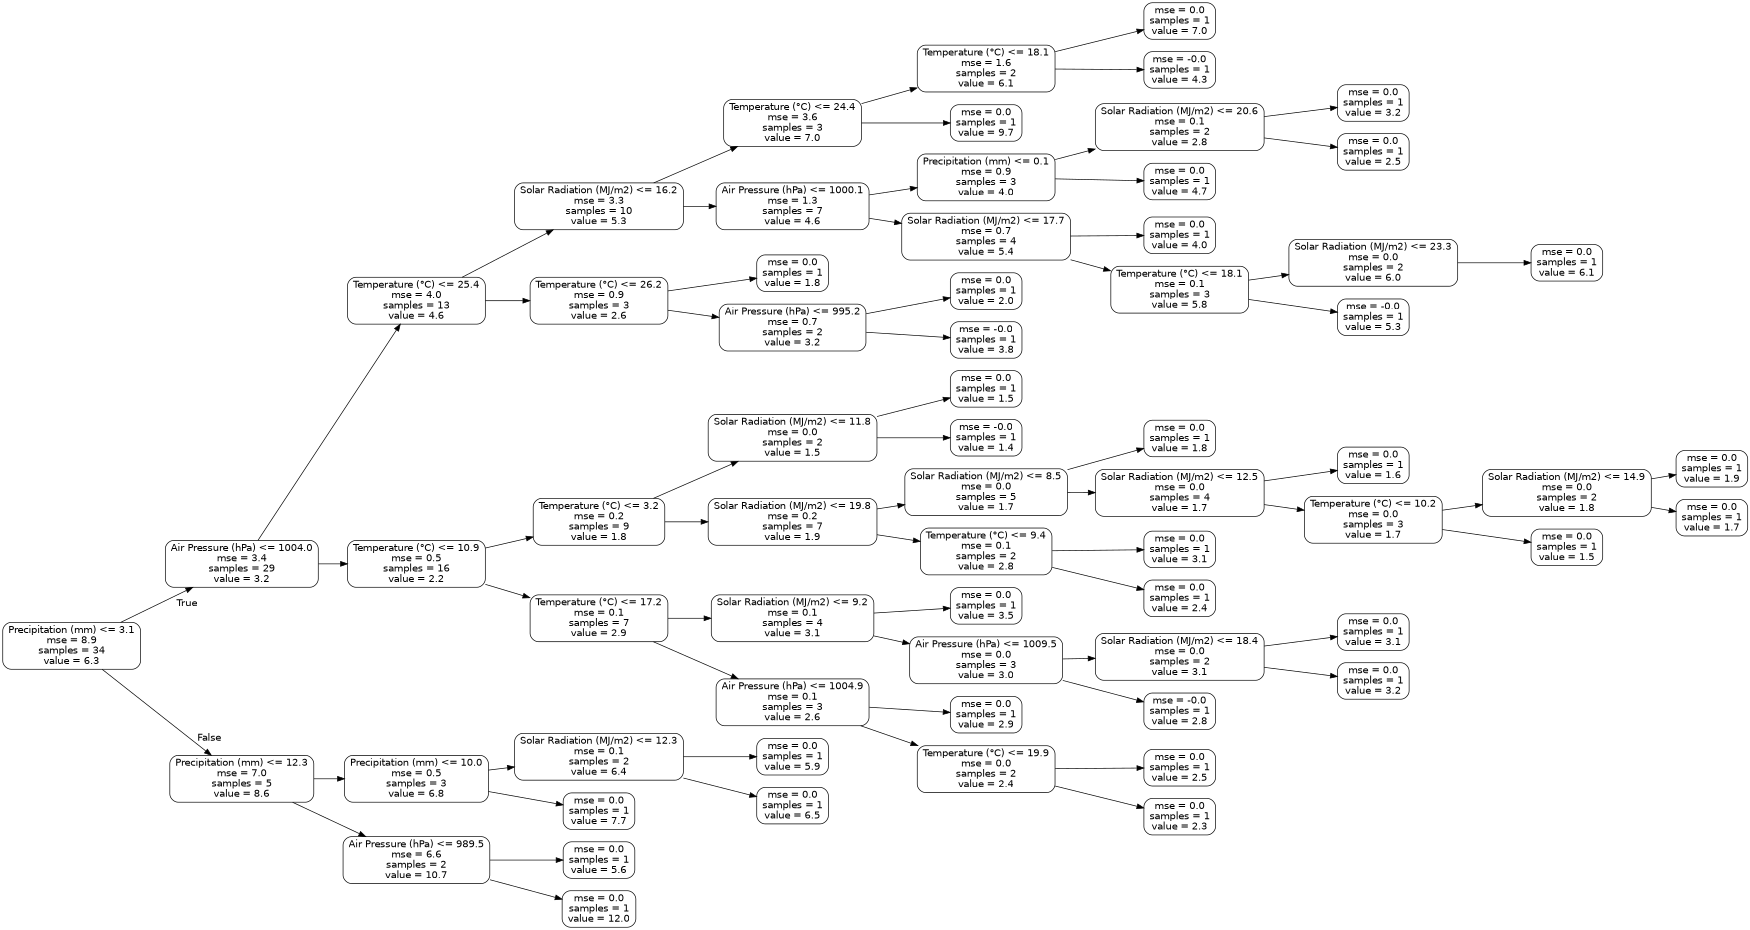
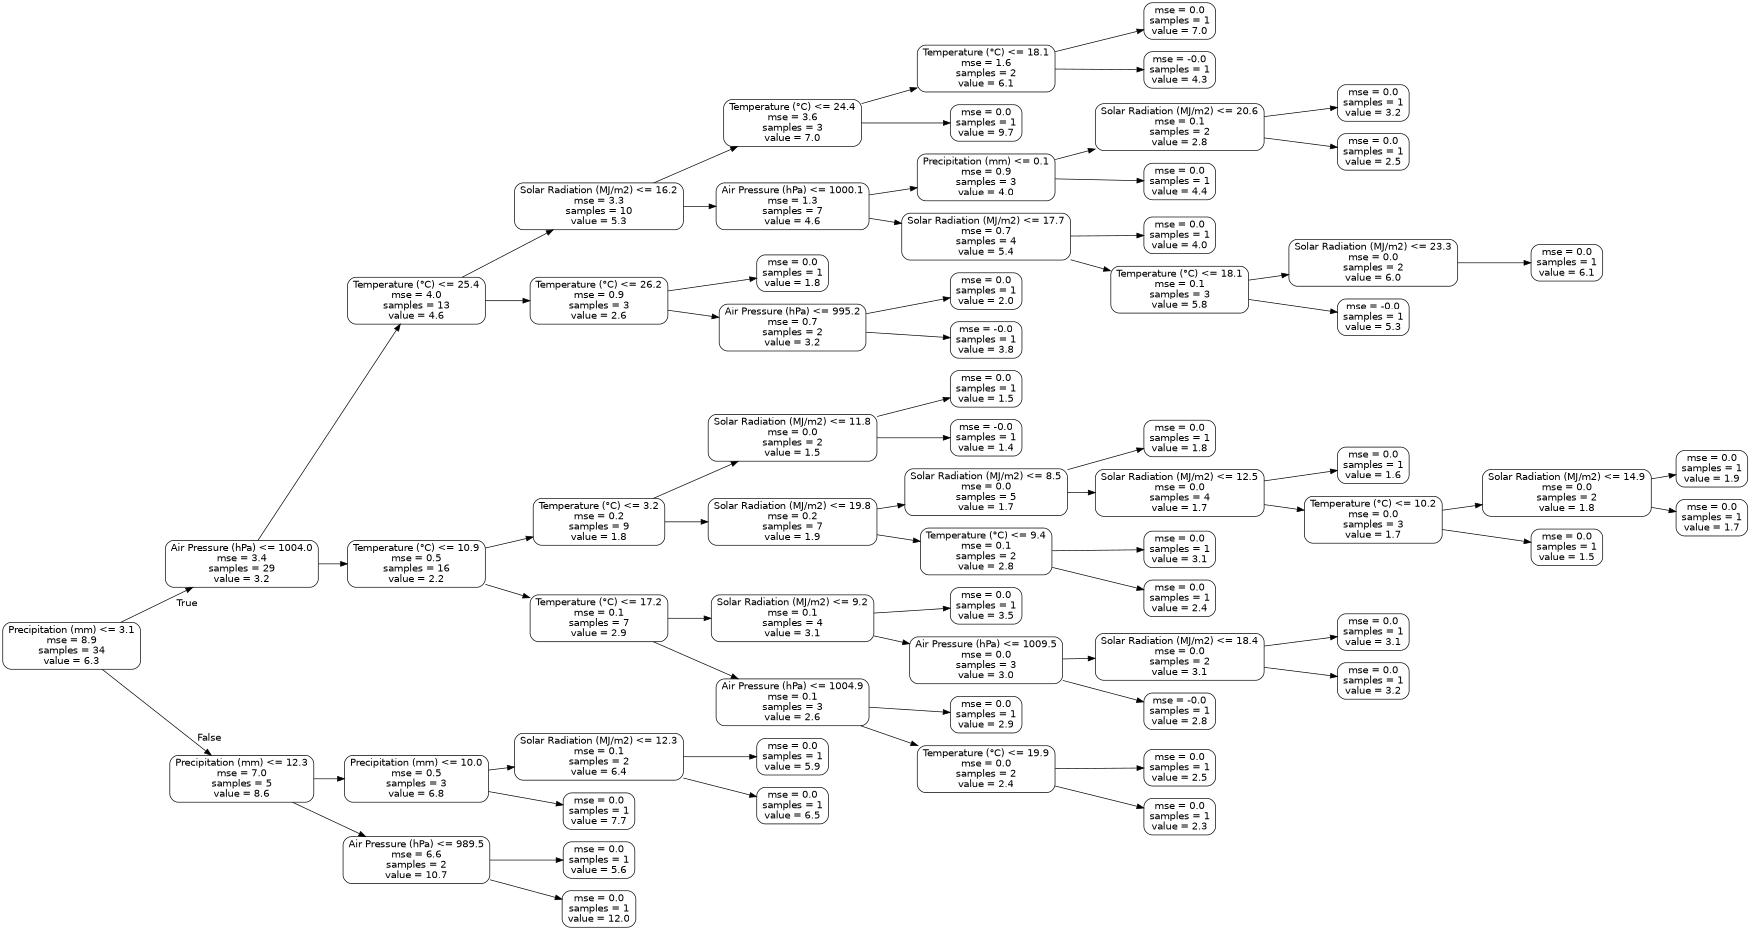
node "mse = 0.0 samples = 1 value = 4.7": label "mse = 0.0 samples = 1 value = 4.7" -> "mse = 0.0 samples = 1 value = 4.4"
